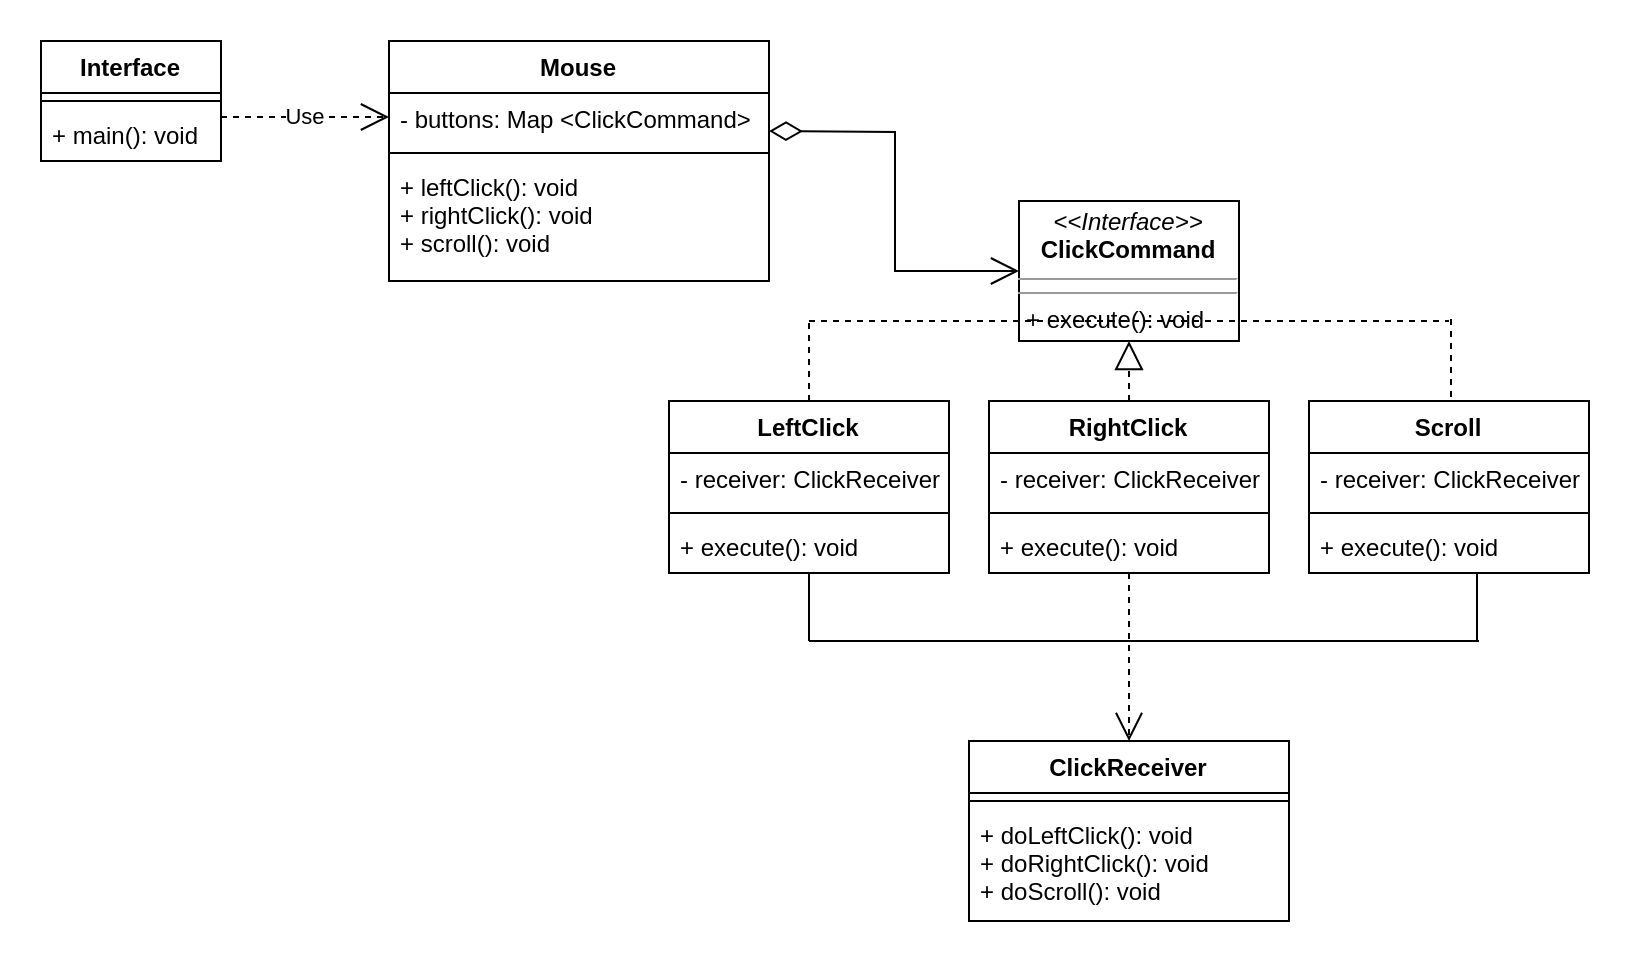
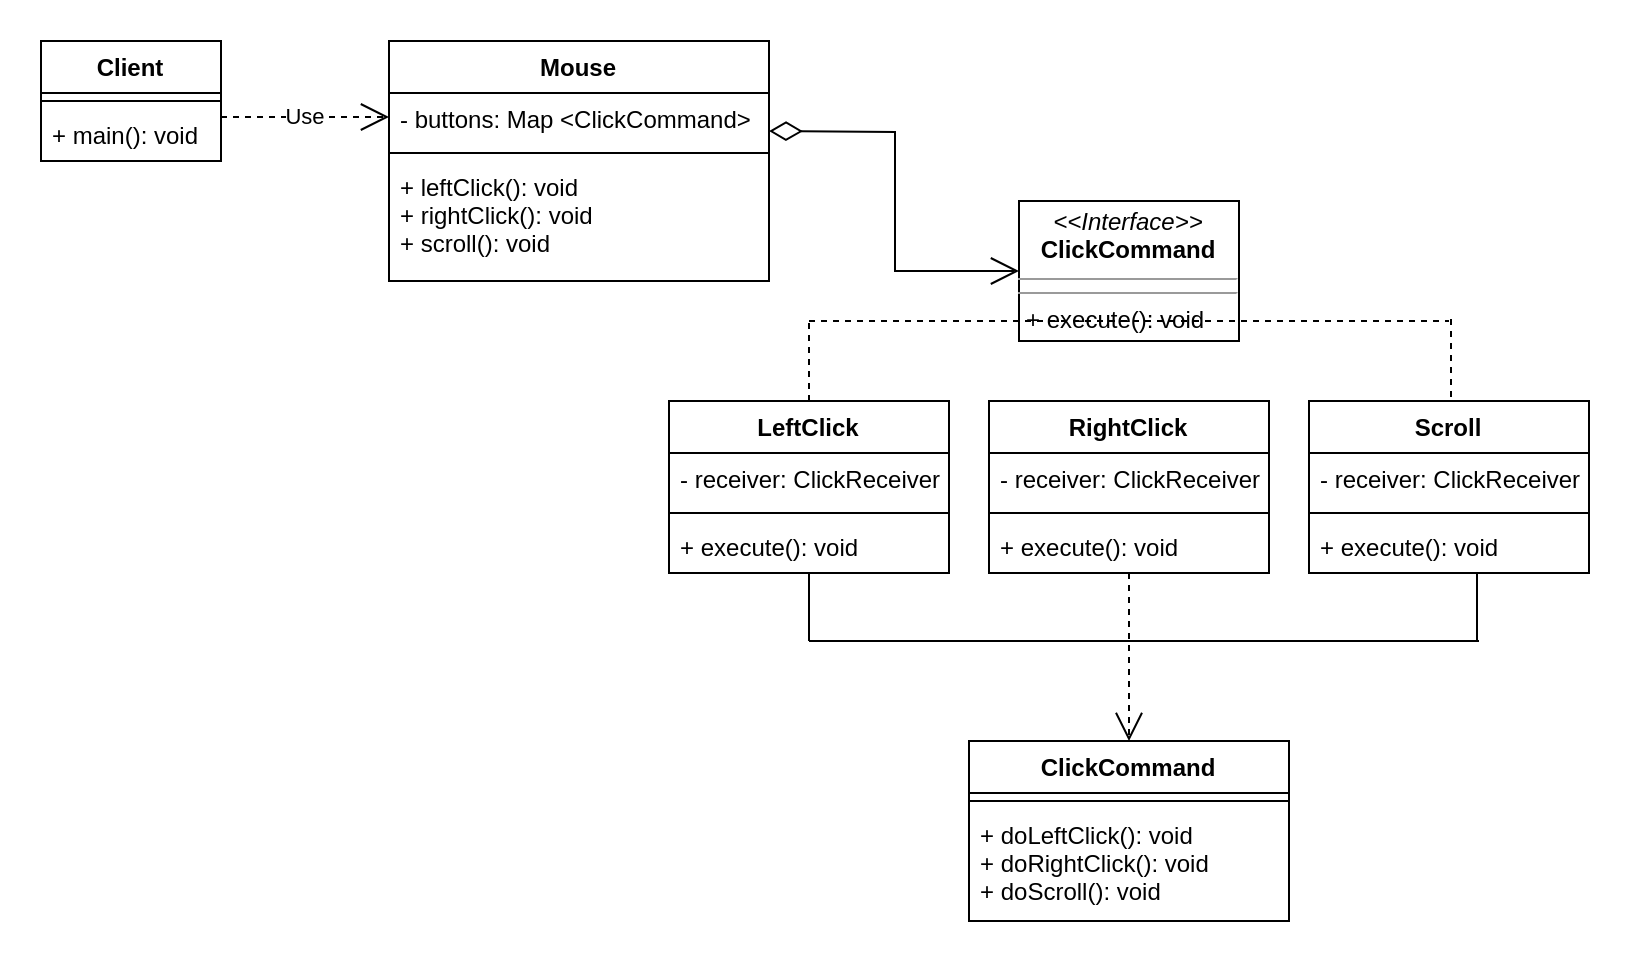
node "Interface": label "Interface" -> "Client"
edge "RightClick" -> "<<Interface>> ClickCommand + execute(): void": removed
node "ClickReceiver": label "ClickReceiver" -> "ClickCommand"
